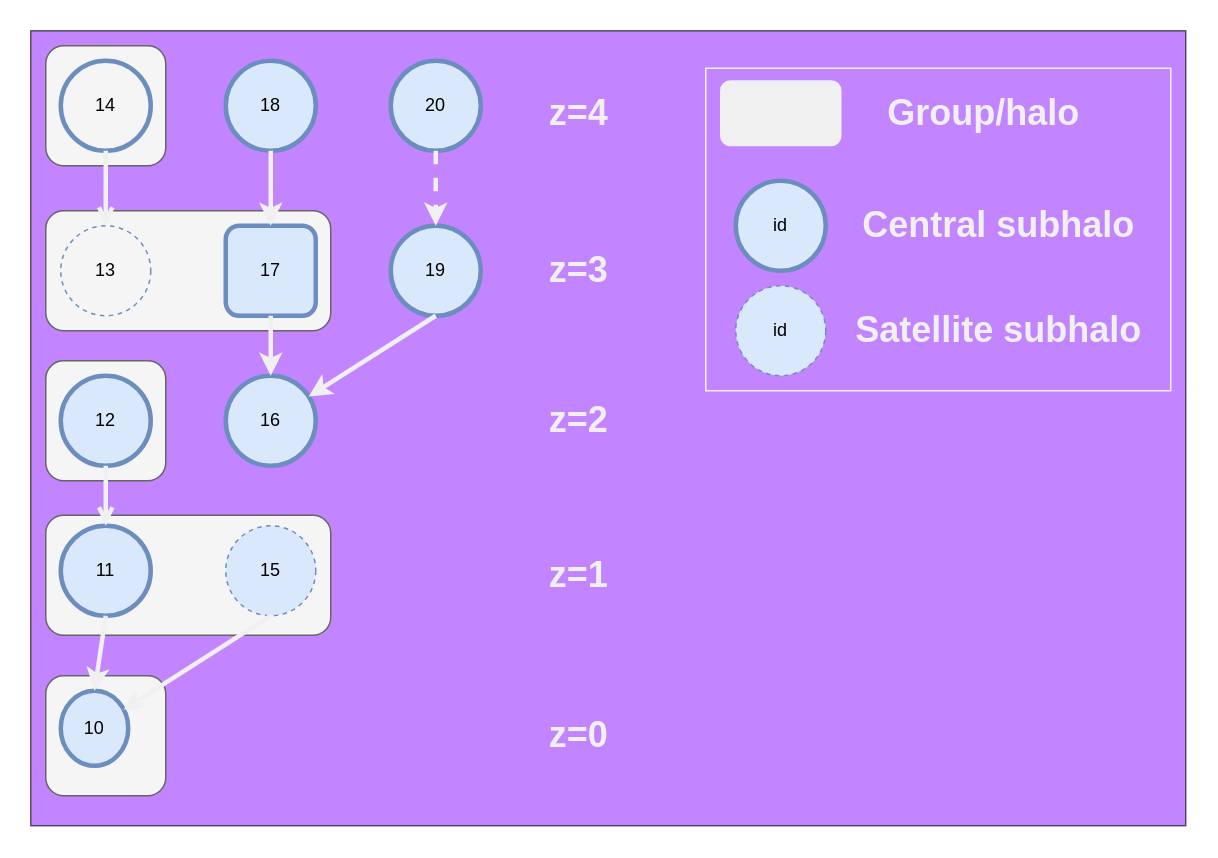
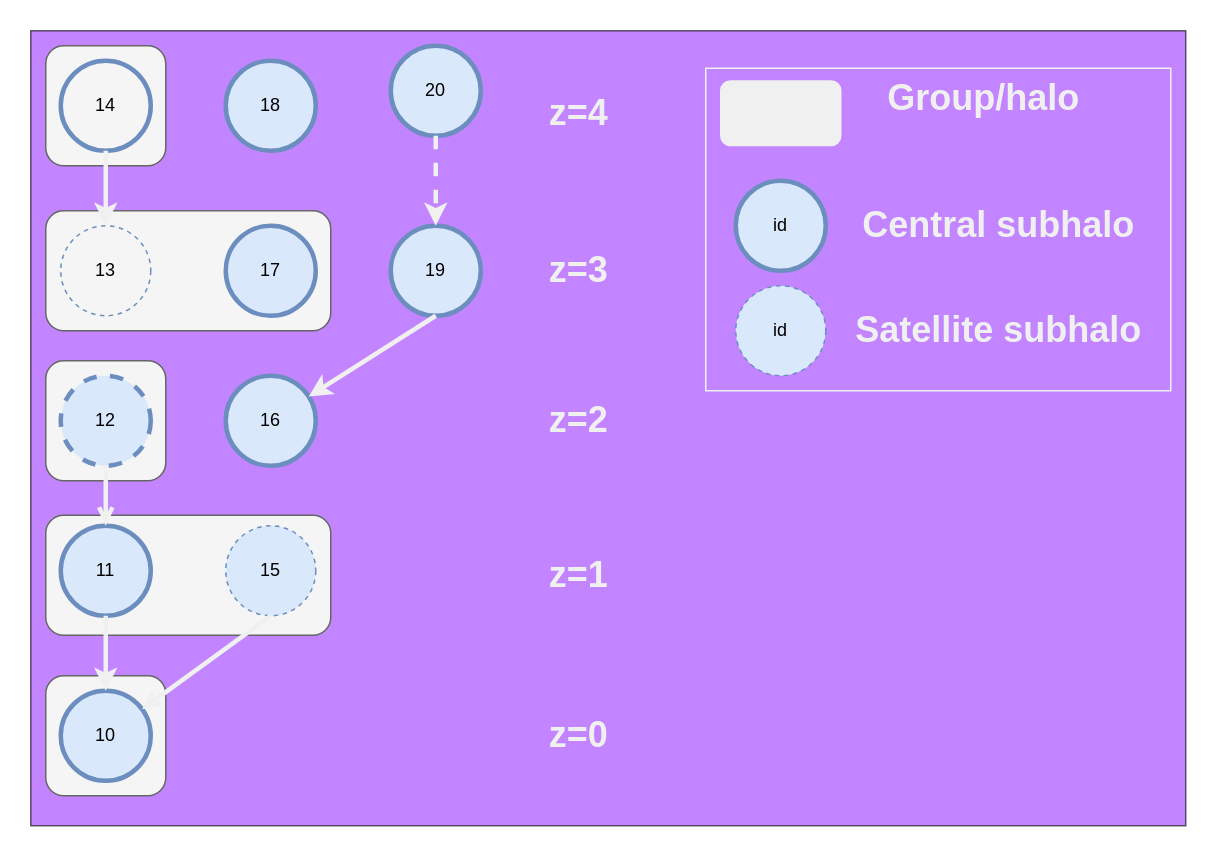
node "20": moved (436, 106) -> (436, 91)
node "Group/halo": moved (983, 113) -> (983, 98)
edge "18" -> "17": removed
edge "14" -> "13": arrowhead open -> classic
node "17": shape rounded rectangle -> ellipse
edge "17" -> "16": removed
node "12": style solid -> dashed
node "10": size 68x75 -> 90x90
